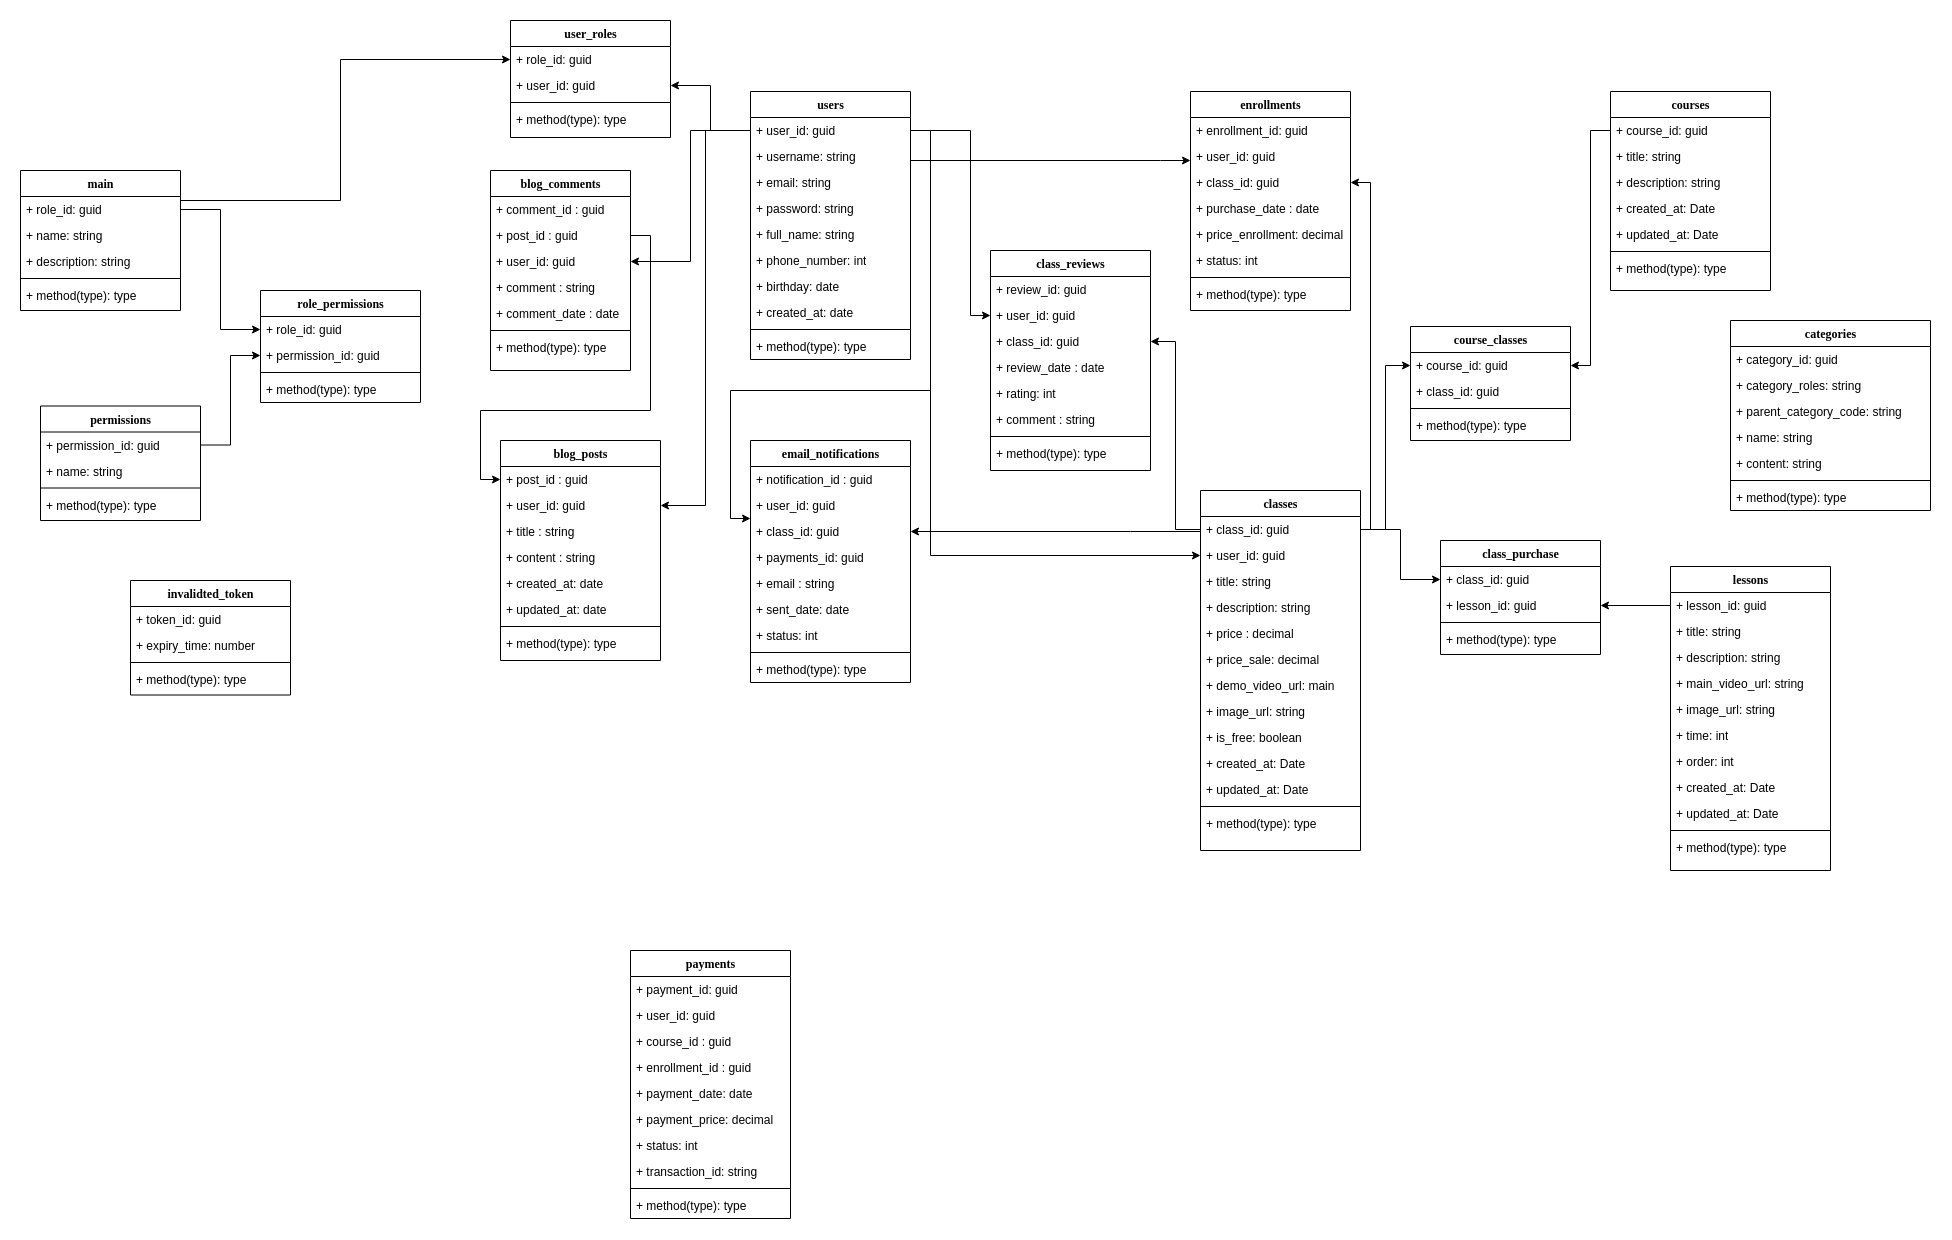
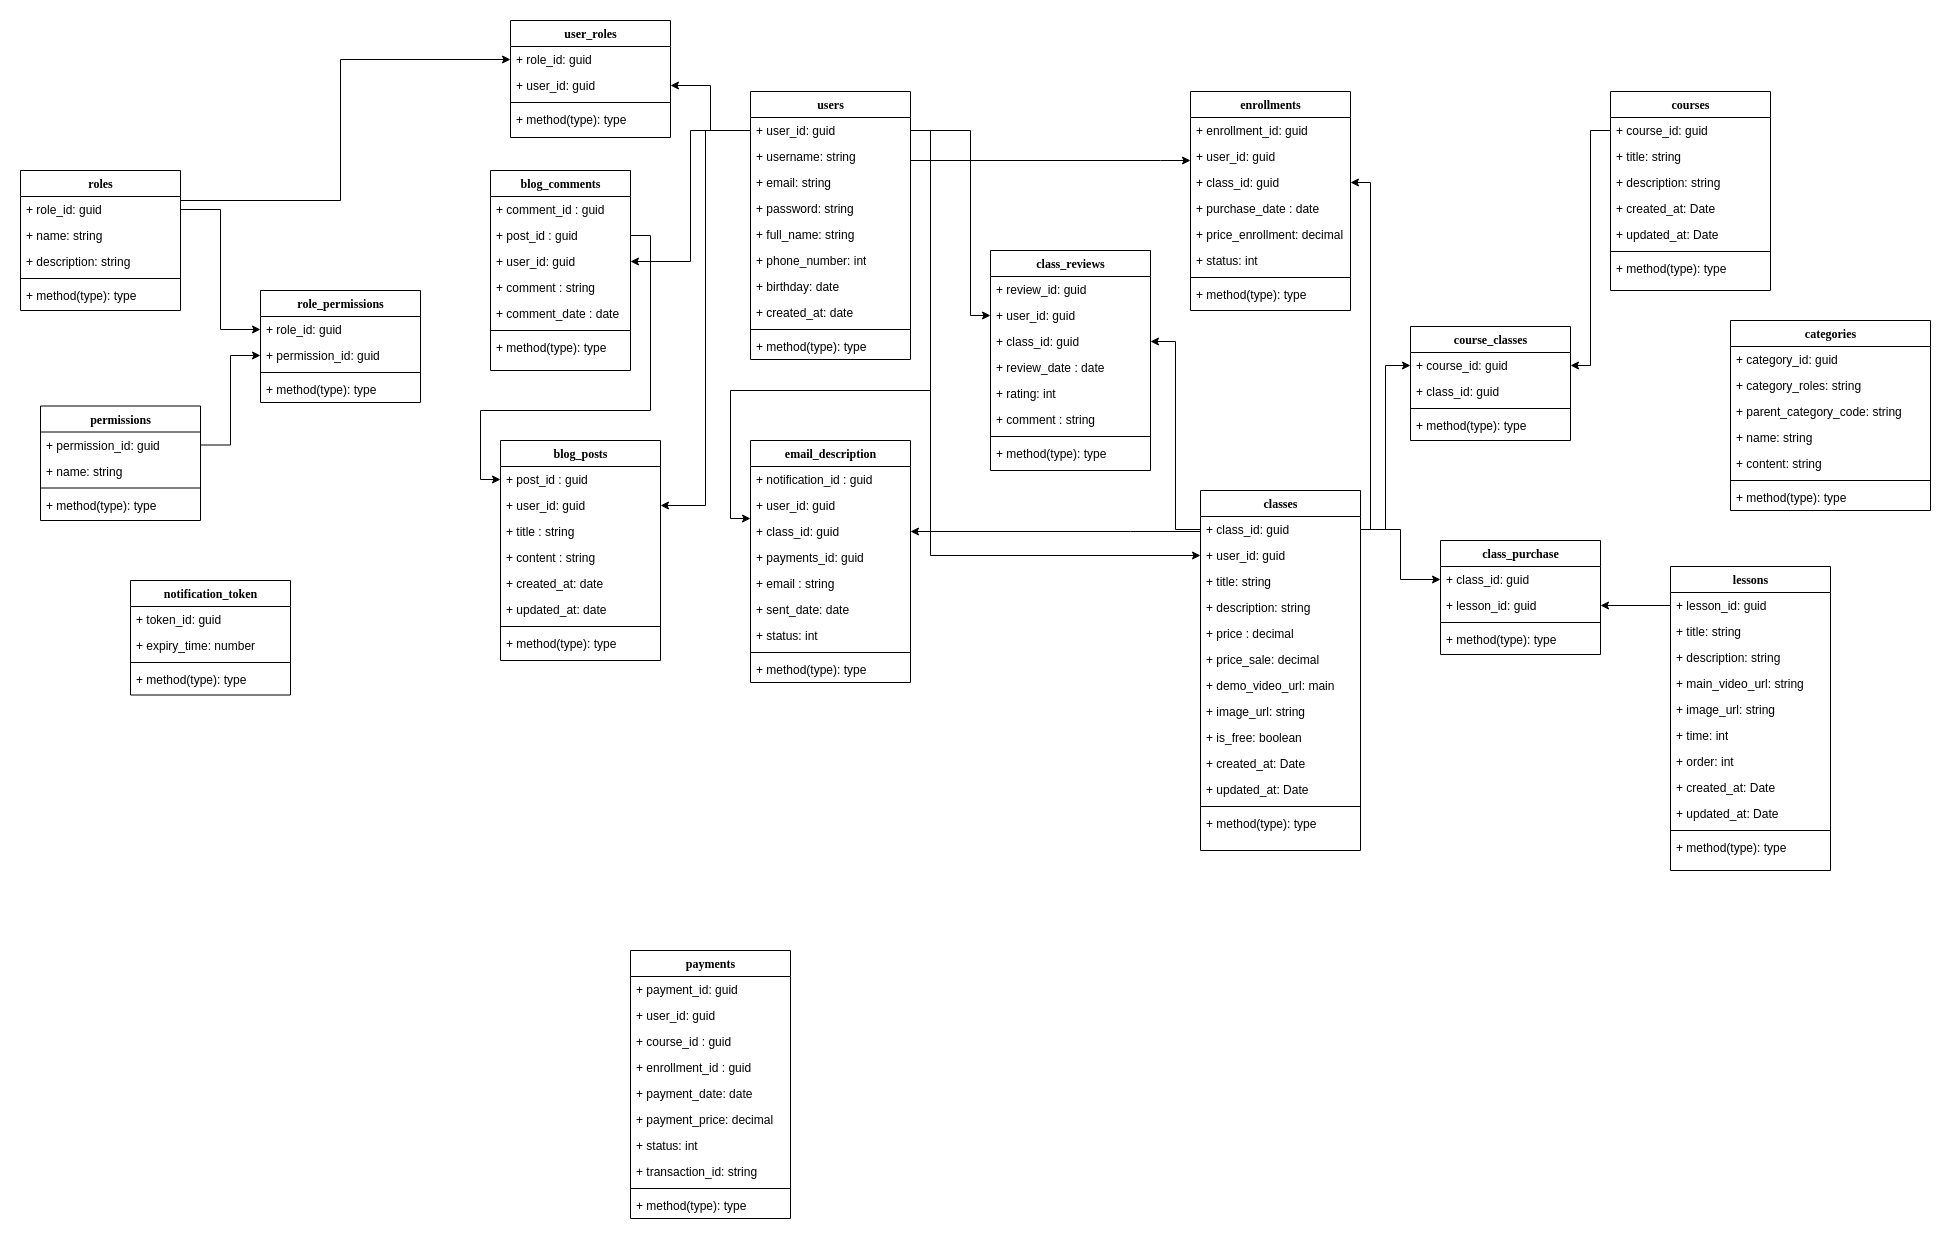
node "main": label "main" -> "roles"
node "email_notifications": label "email_notifications" -> "email_description"
node "invalidted_token": label "invalidted_token" -> "notification_token"
